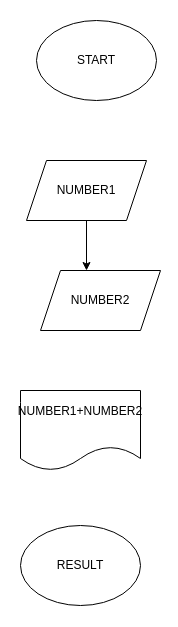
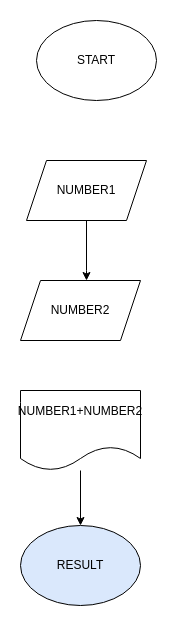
node "NUMBER2": moved (101, 301) -> (81, 311)
edge "NUMBER1+NUMBER2" -> "RESULT": added
node "RESULT": fillcolor #ffffff -> #dae8fc
